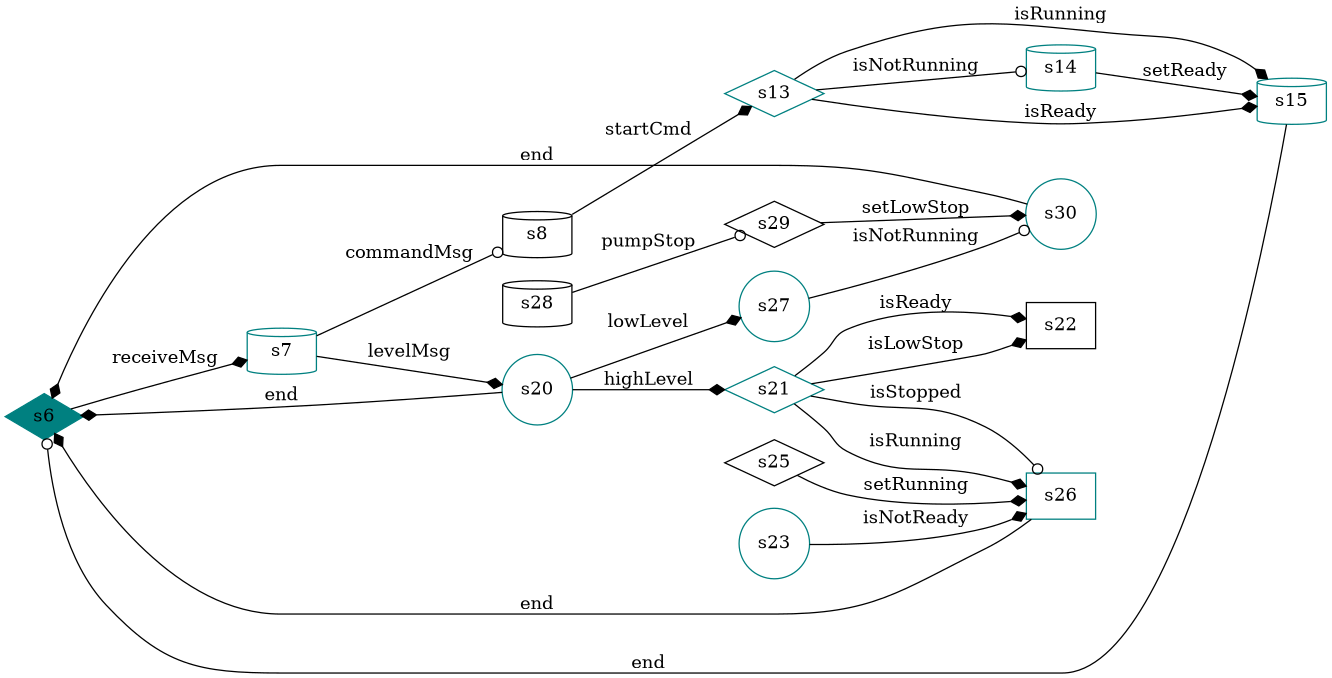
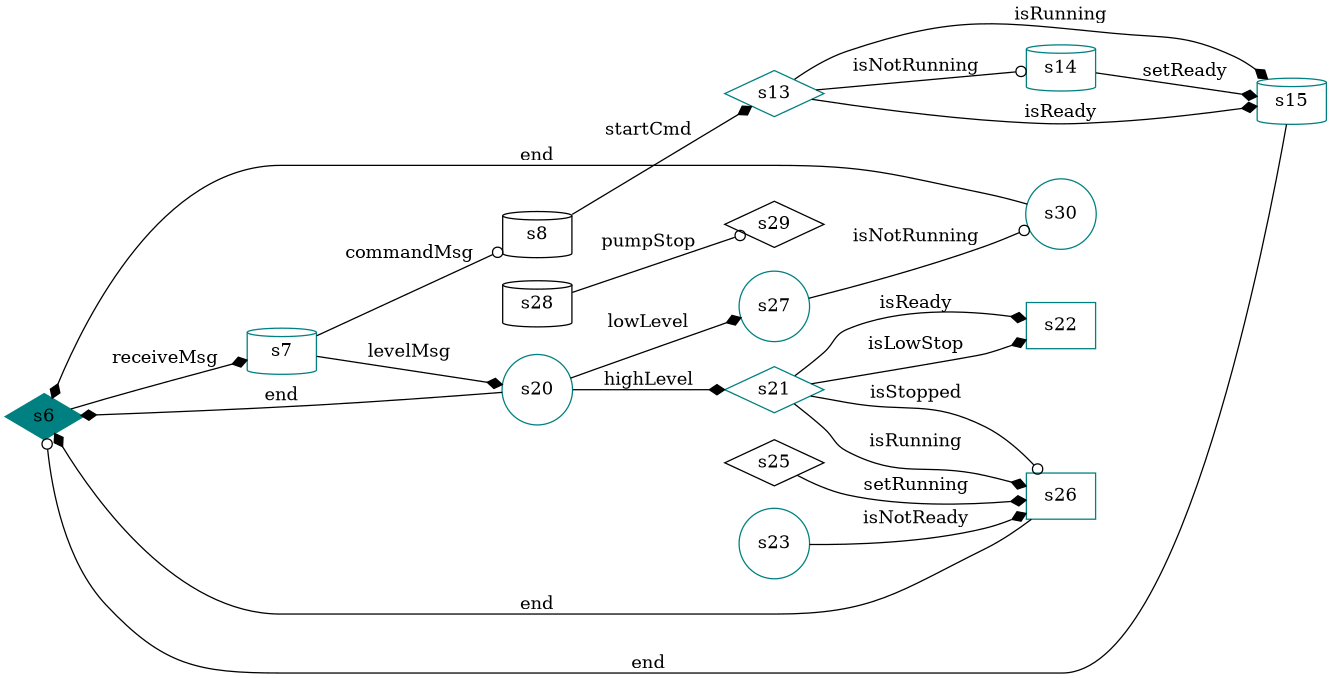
edge "s29" -> "s30": removed, label "setLowStop"
node "s22": color black -> teal
